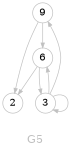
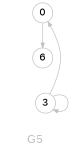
node "9": label "9" -> "0"
edge "6" -> "3": removed
edge "3" -> "6": removed
node "2": removed
